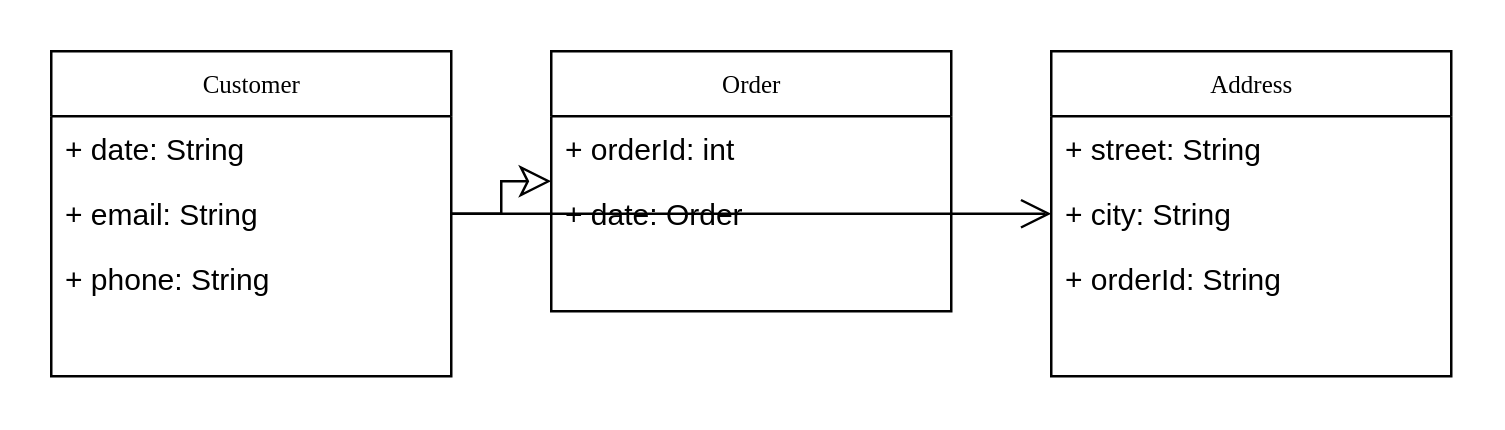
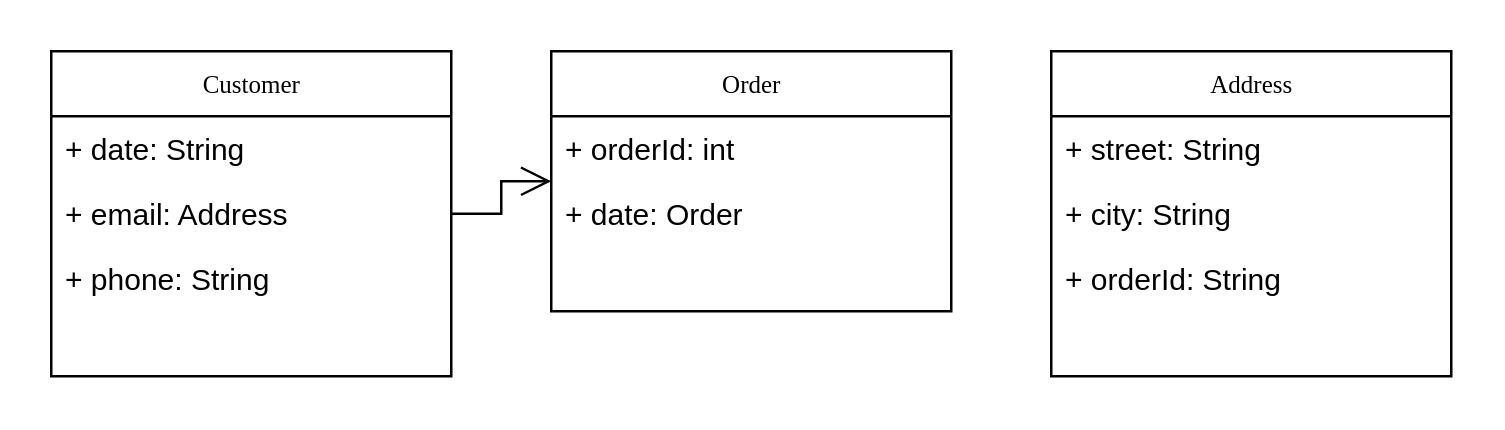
edge "Customer" -> "Order": arrowhead classic -> open
edge "Customer" -> "Address": removed
node "+ email: String": label "+ email: String" -> "+ email: Address"
